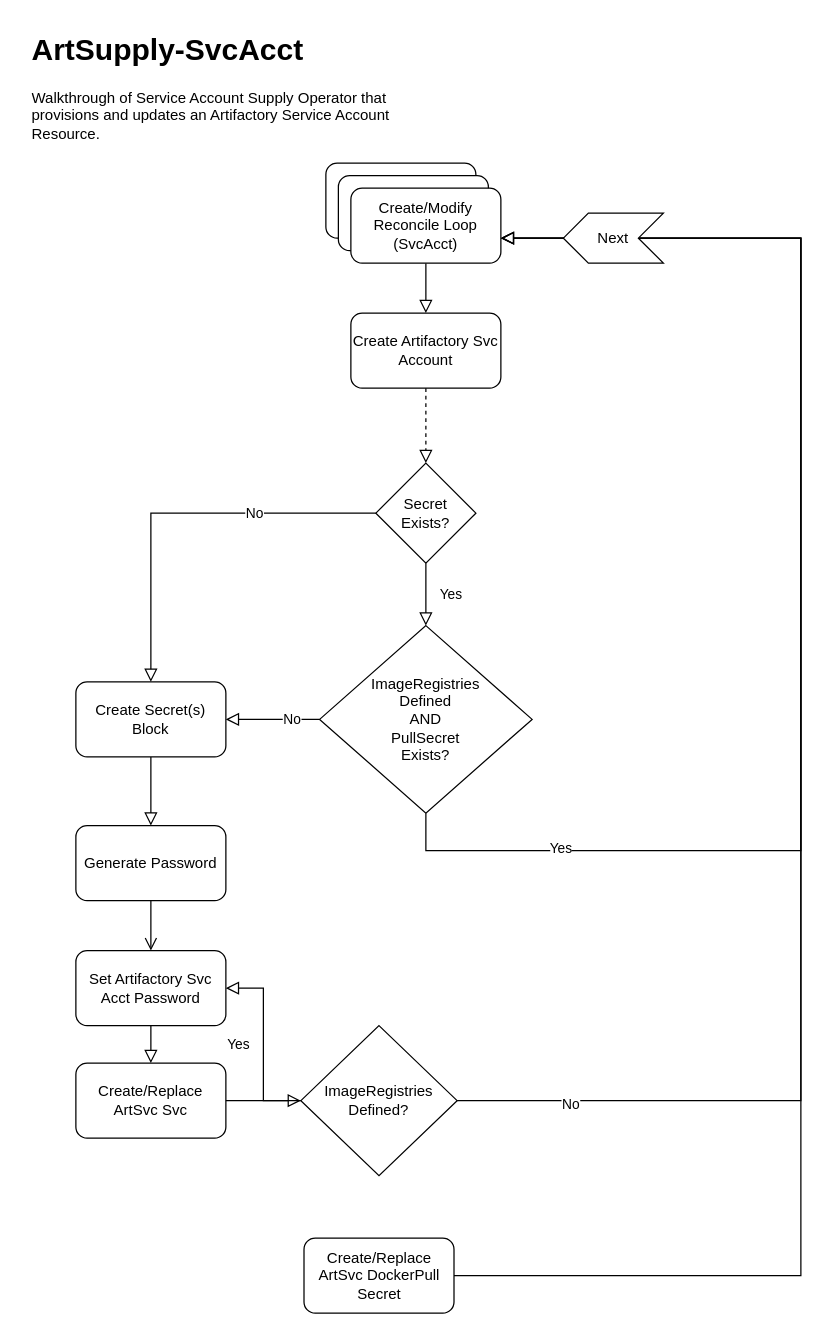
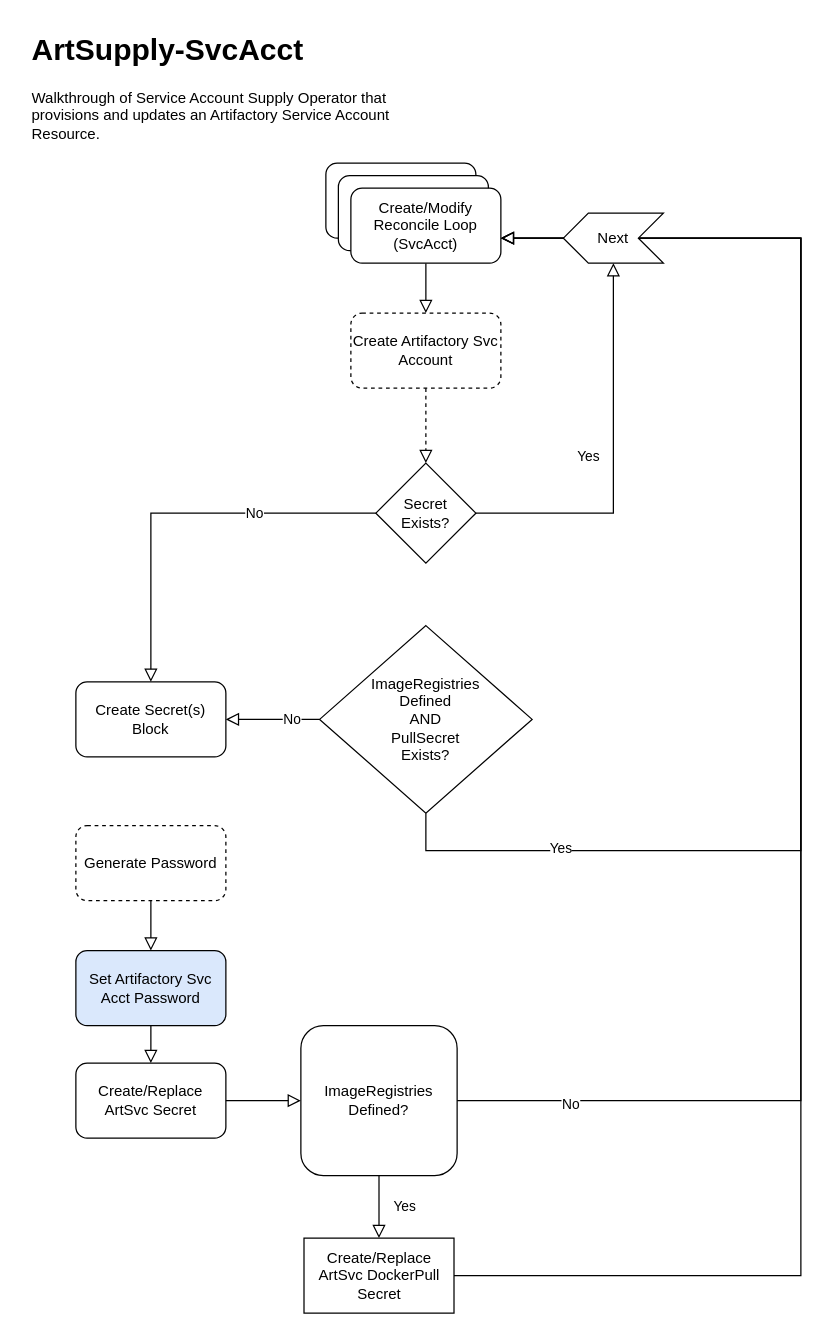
node "Create Artifactory Svc Account": style solid -> dashed
edge "Secret Exists?" -> "ImageRegistries Defined AND PullSecret Exists?": now "Secret Exists?" -> "Next"
edge "Create Secret(s) Block" -> "Generate Password": removed
node "Generate Password": style solid -> dashed
edge "Generate Password" -> "Set Artifactory Svc Acct Password": arrowhead open -> block
node "Set Artifactory Svc Acct Password": fillcolor #ffffff -> #dae8fc
edge "ImageRegistries Defined?" -> "Set Artifactory Svc Acct Password": now "ImageRegistries Defined?" -> "Create/Replace ArtSvc DockerPull Secret"
node "Create/Replace ArtSvc Svc": label "Create/Replace ArtSvc Svc" -> "Create/Replace ArtSvc Secret"
node "ImageRegistries Defined?": shape diamond -> rounded rectangle
node "Create/Replace ArtSvc DockerPull Secret": shape rounded rectangle -> rectangle
